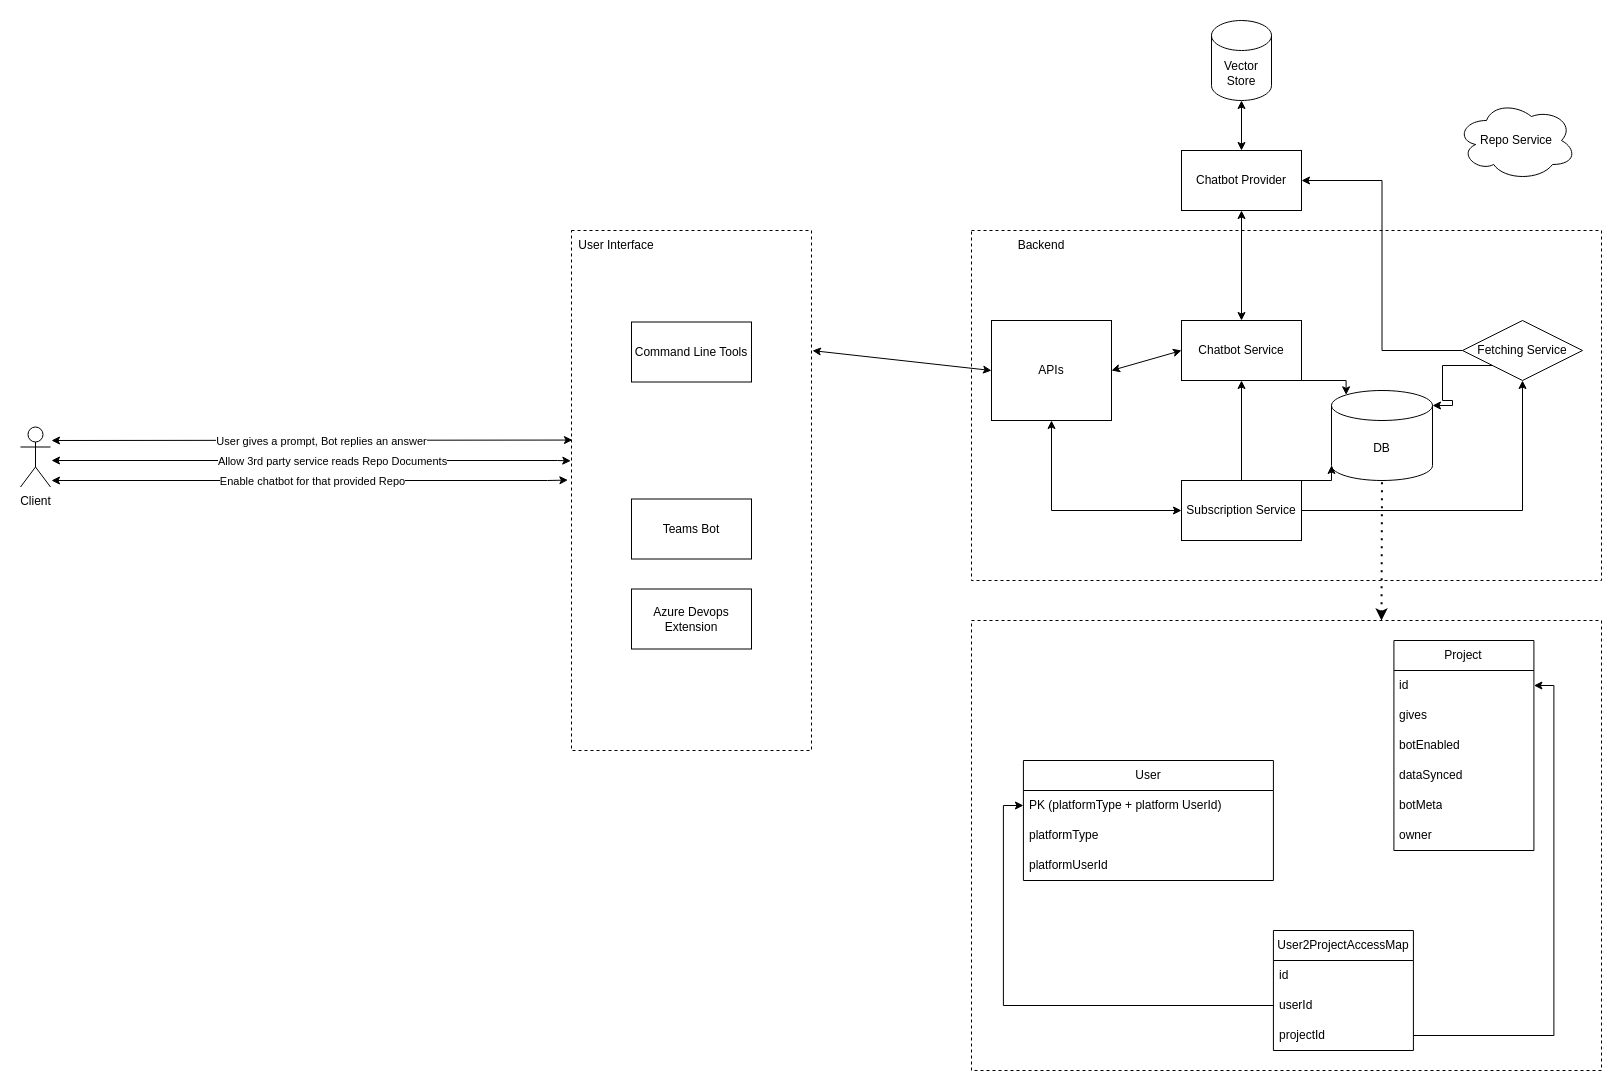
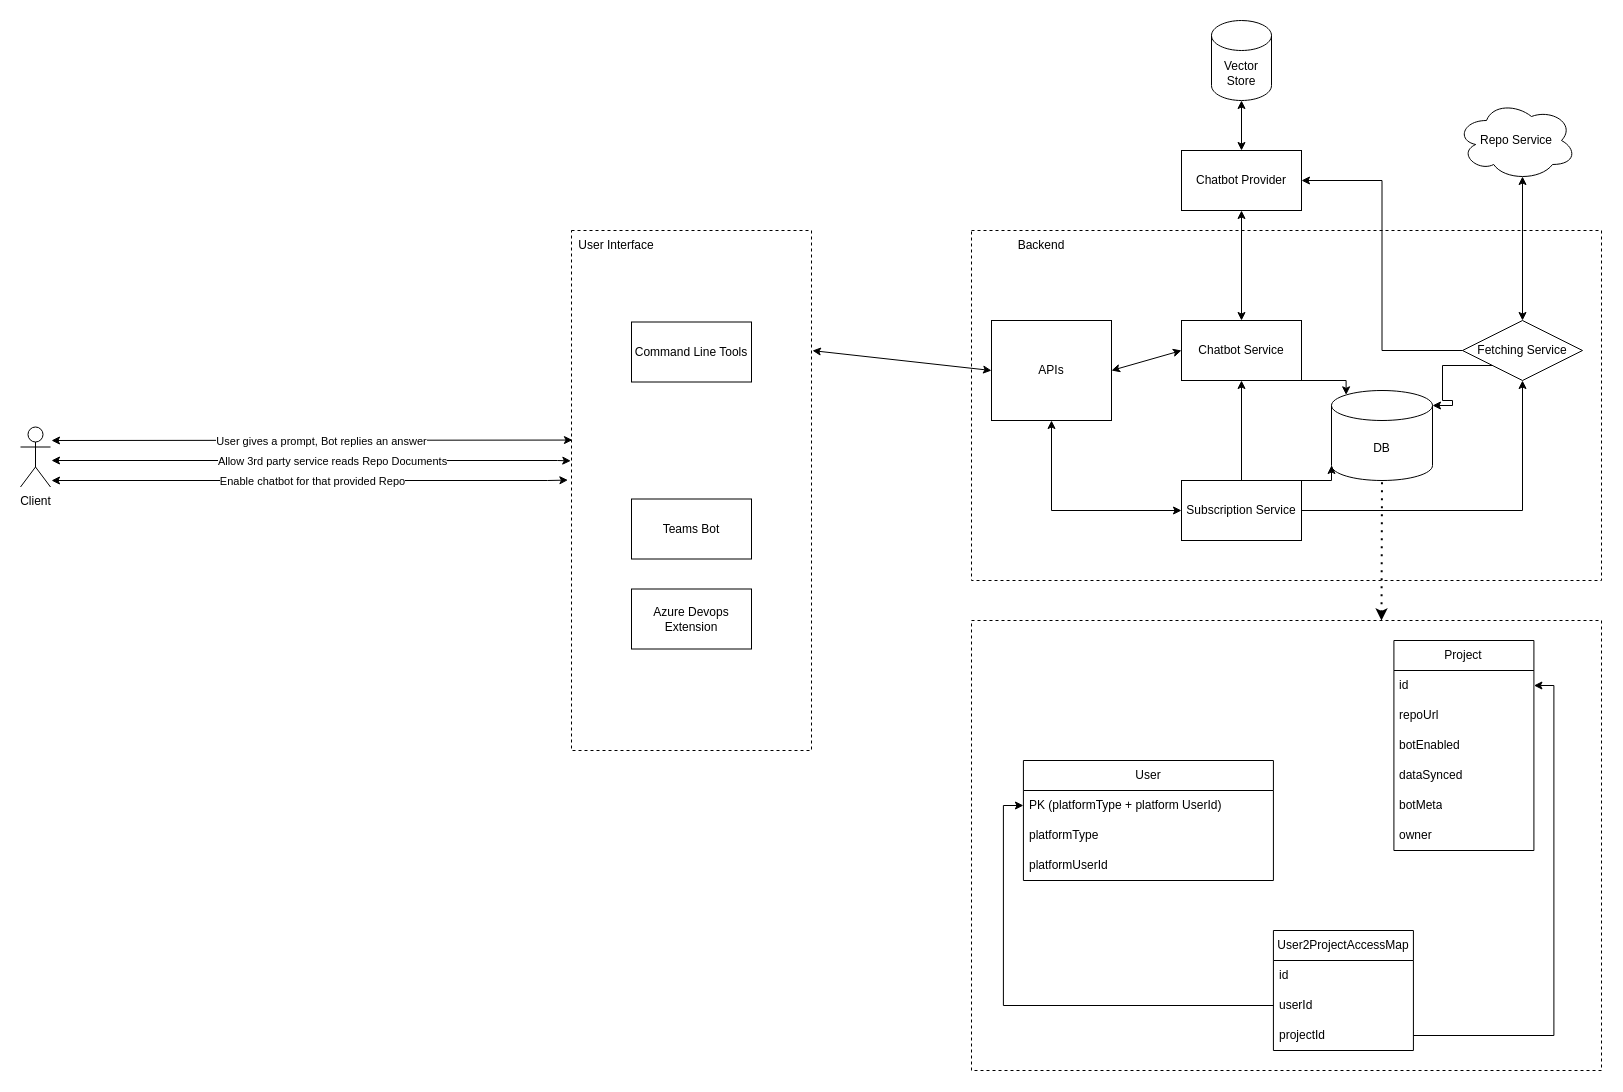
edge "Repo Service" -- "Fetching Service": added
node "gives": label "gives" -> "repoUrl"
